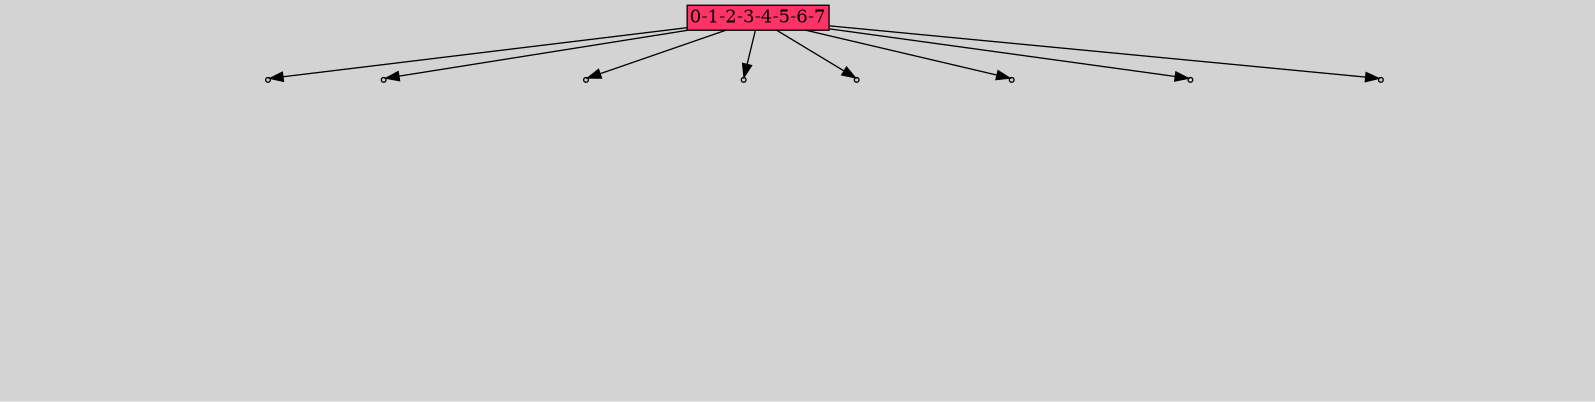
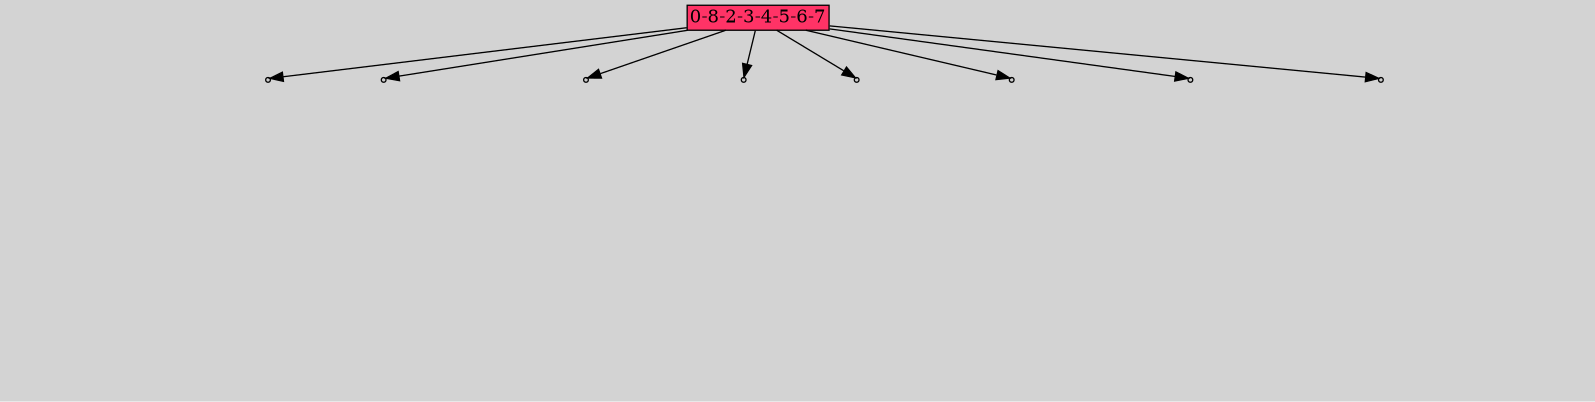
node "0-1-2-3-4-5-6-7": label "0-1-2-3-4-5-6-7" -> "0-8-2-3-4-5-6-7"
